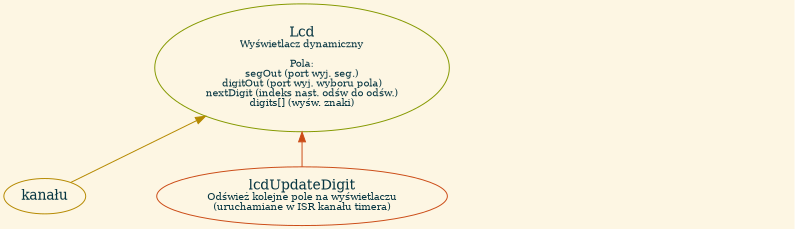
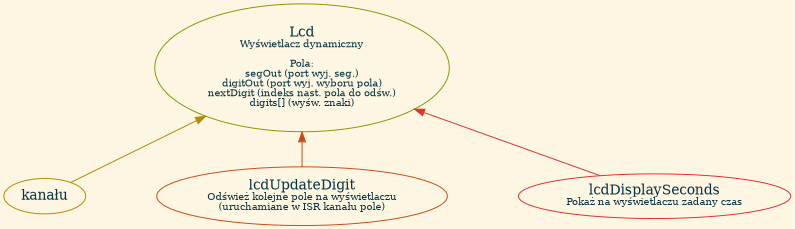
node "Lcd": text "nextDigit (indeks nast. odśw do odśw.)" -> "nextDigit (indeks nast. pola do odśw.)"
node "lcdDisplaySeconds": added
node "lcdUpdateDigit": text "(uruchamiane w ISR kanału timera)" -> "(uruchamiane w ISR kanału pole)"
